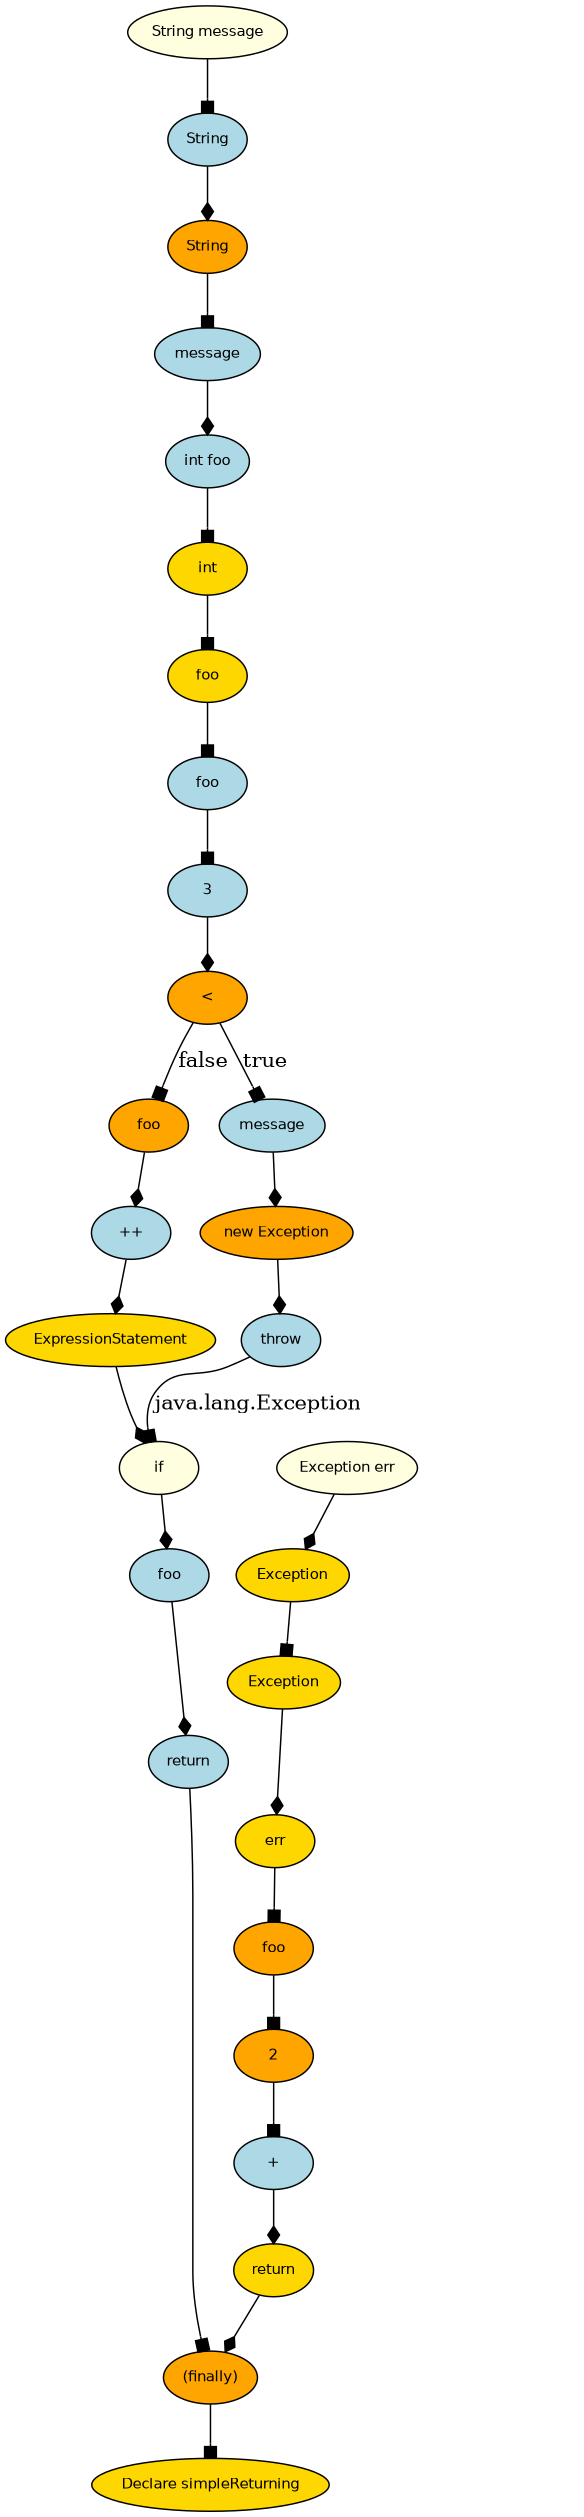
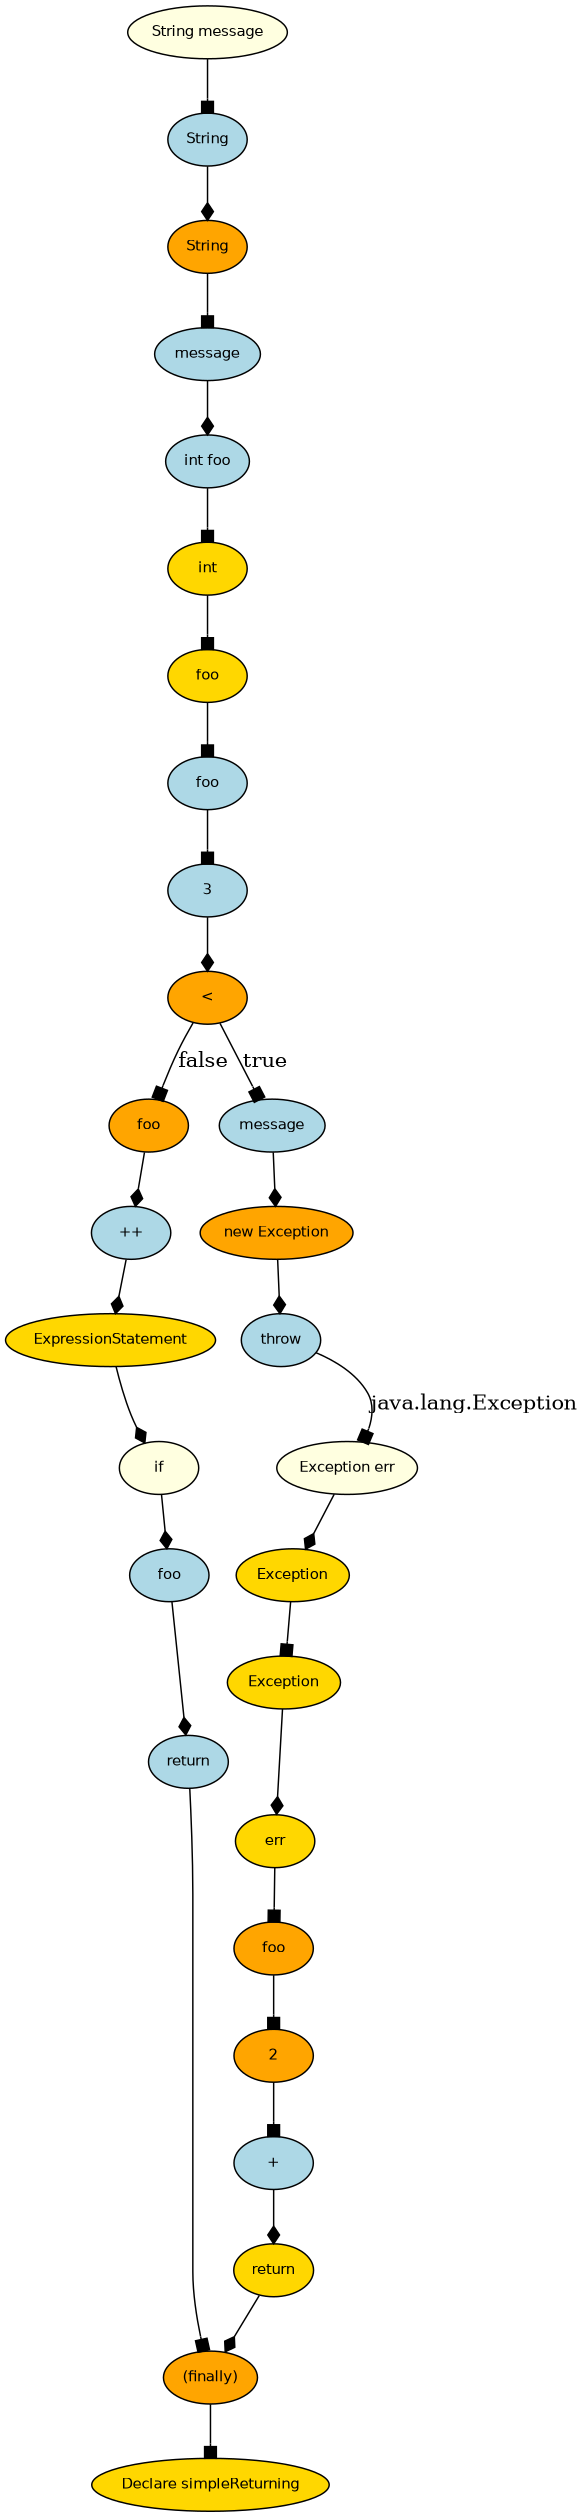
edge "throw" -> "if": now "throw" -> "Exception err"
